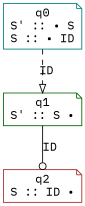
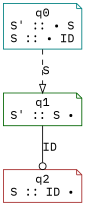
edge "q0 S' :: • S S :: • ID" -> "q1 S' :: S •": label "ID" -> "S"
